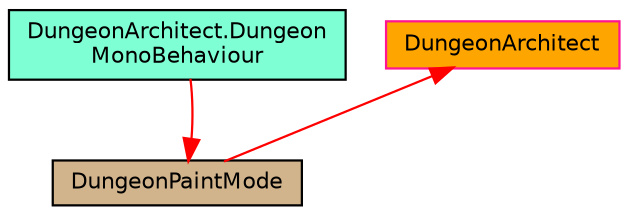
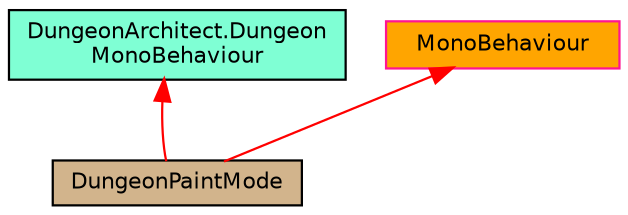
node "DungeonArchitect": label "DungeonArchitect" -> "MonoBehaviour"
edge "DungeonArchitect.Dungeon MonoBehaviour" -> "DungeonPaintMode": reversed
